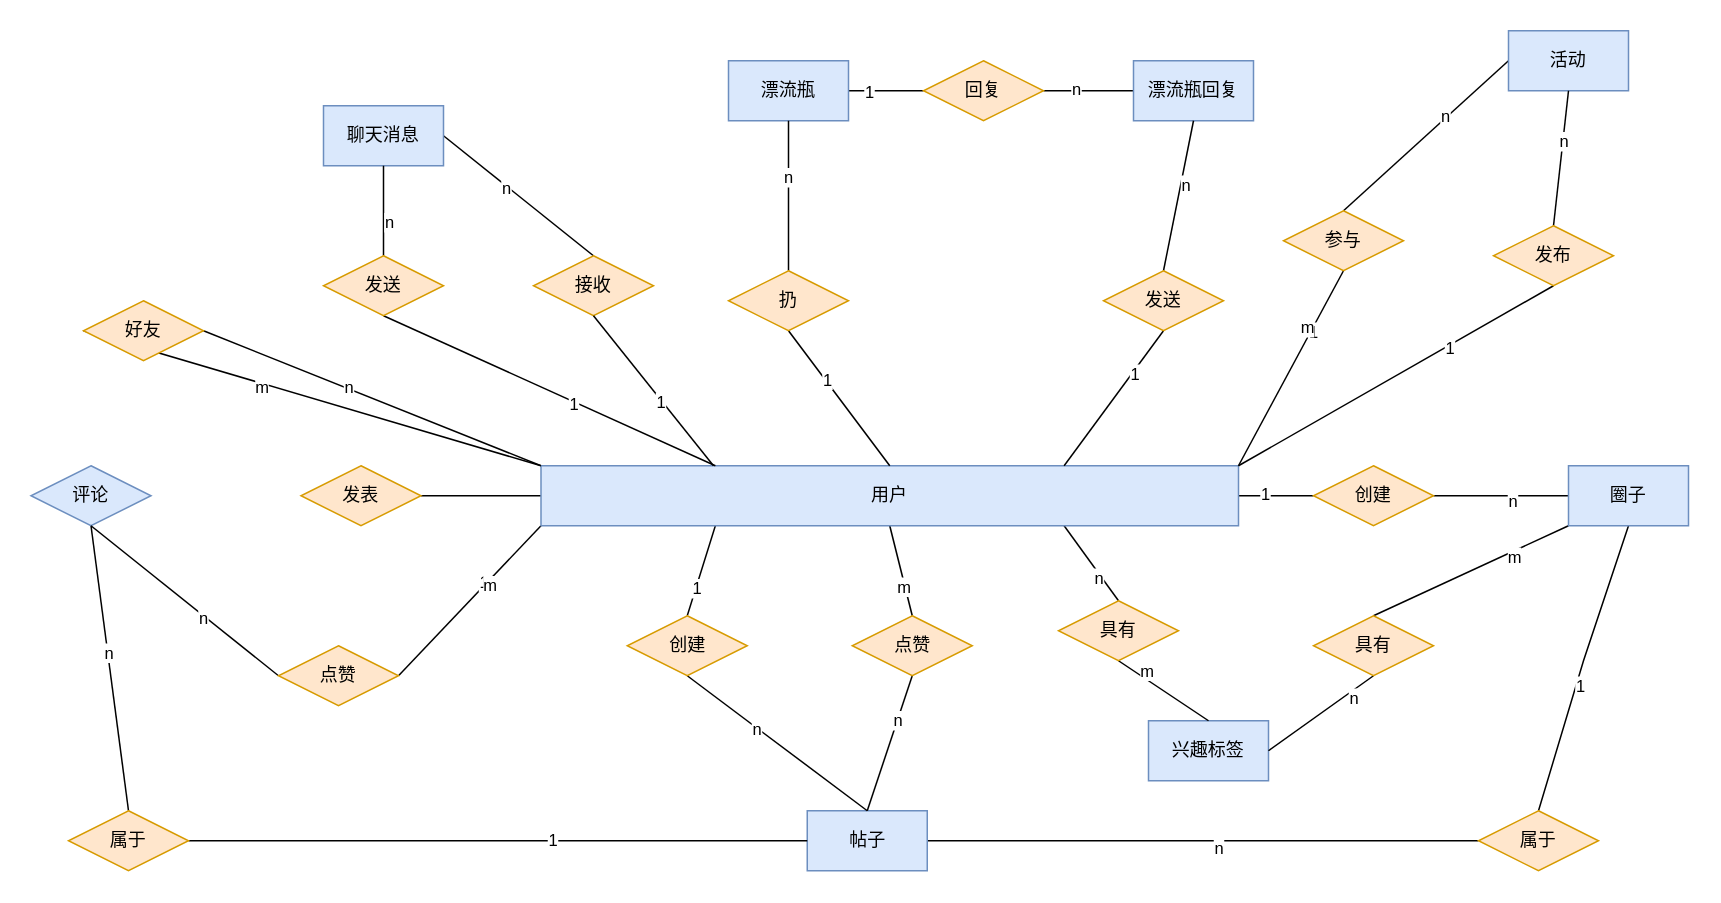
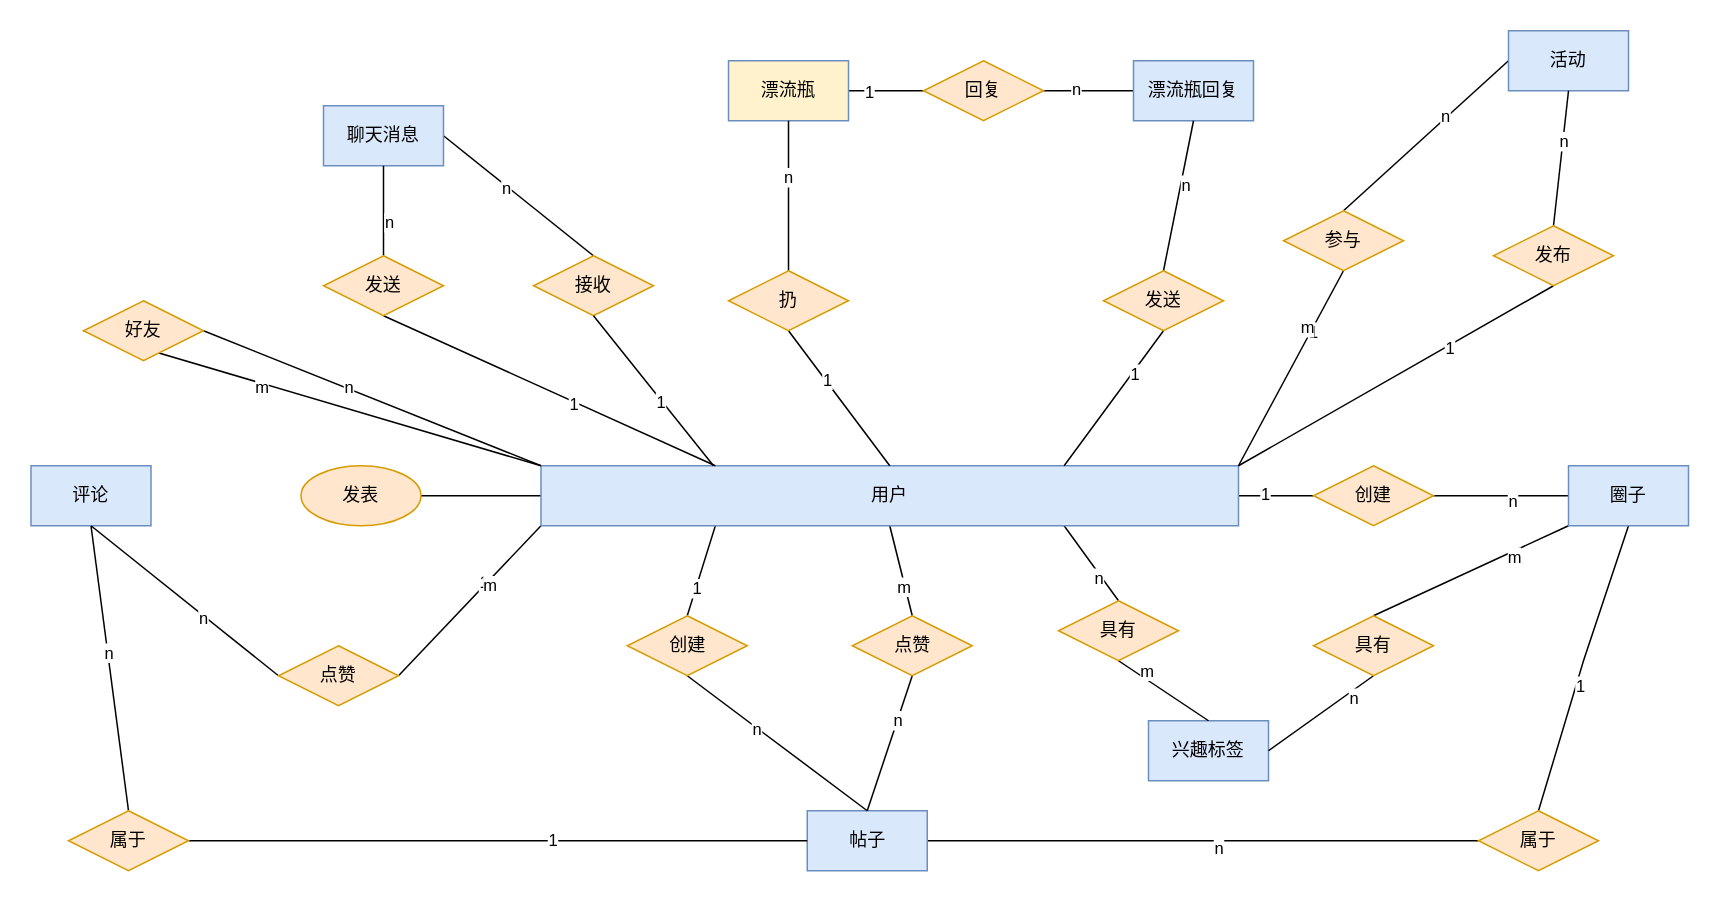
node "漂流瓶": fillcolor #dae8fc -> #fff2cc
node "评论": shape diamond -> rectangle
node "发表": shape diamond -> ellipse
